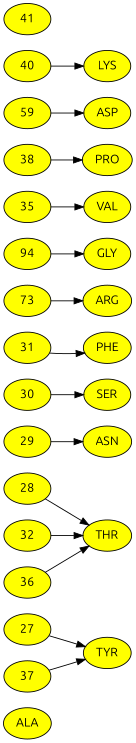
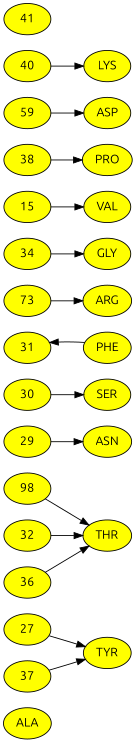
node "35": label "35" -> "15"
node "94": label "94" -> "34"
edge "31" -> "PHE": reversed
node "28": label "28" -> "98"
